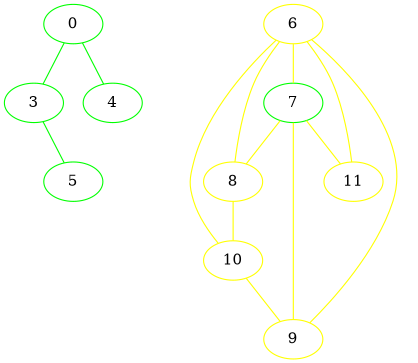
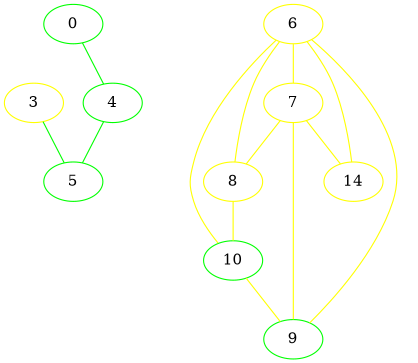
edge "0" -- "3": removed
node "3": color green -> yellow
node "7": color green -> yellow
edge "4" -- "5": added
node "11": label "11" -> "14"
node "10": color yellow -> green
node "9": color yellow -> green
